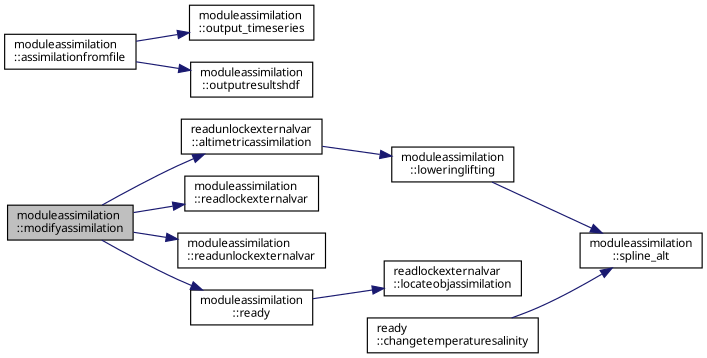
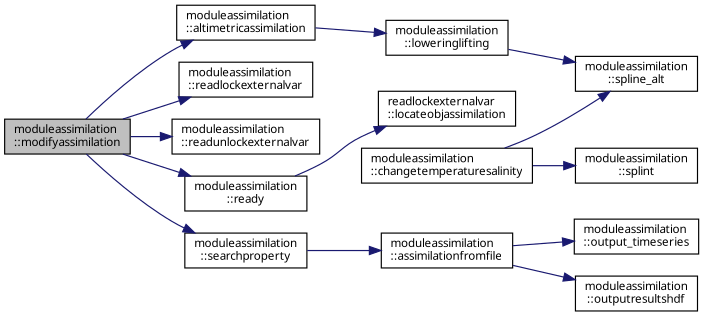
node "readunlockexternalvar ::altimetricassimilation": label "readunlockexternalvar ::altimetricassimilation" -> "moduleassimilation ::altimetricassimilation"
node "moduleassimilation ::splint": added
node "moduleassimilation ::searchproperty": added
node "ready ::changetemperaturesalinity": label "ready ::changetemperaturesalinity" -> "moduleassimilation ::changetemperaturesalinity"
